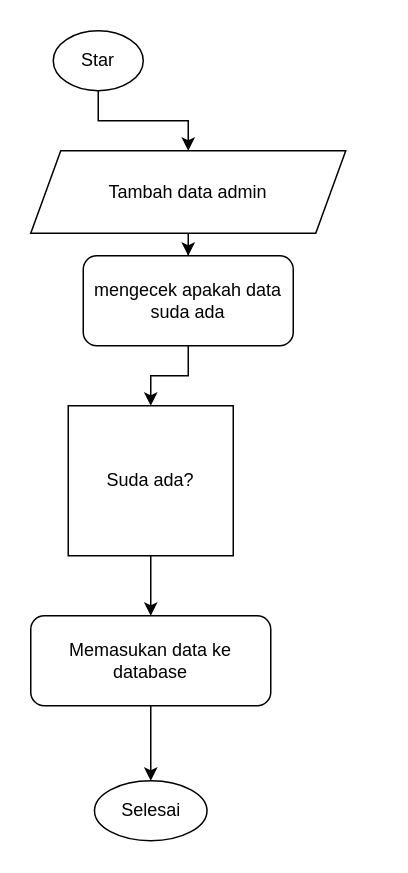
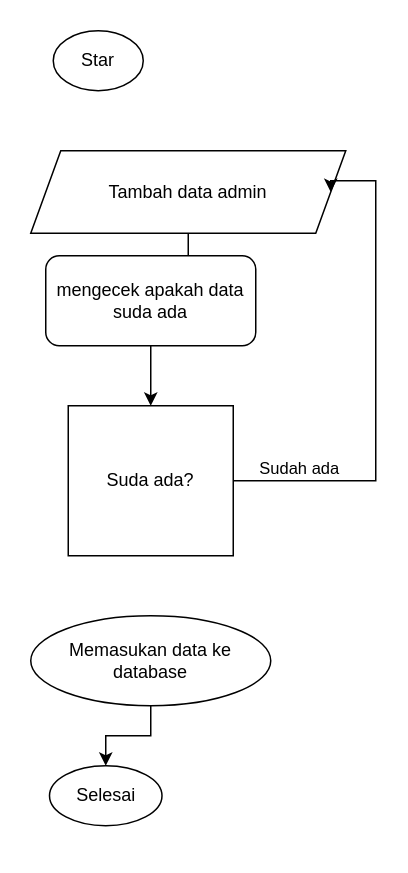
edge "Star" -> "Tambah data admin": removed
node "mengecek apakah data suda ada": moved (188, 301) -> (151, 301)
edge "Suda ada?" -> "Tambah data admin": added, label "Sudah ada"
edge "Suda ada?" -> "Memasukan data ke database": removed
node "Memasukan data ke database": shape rounded rectangle -> ellipse
node "Selesai": moved (151, 811) -> (106, 796)
